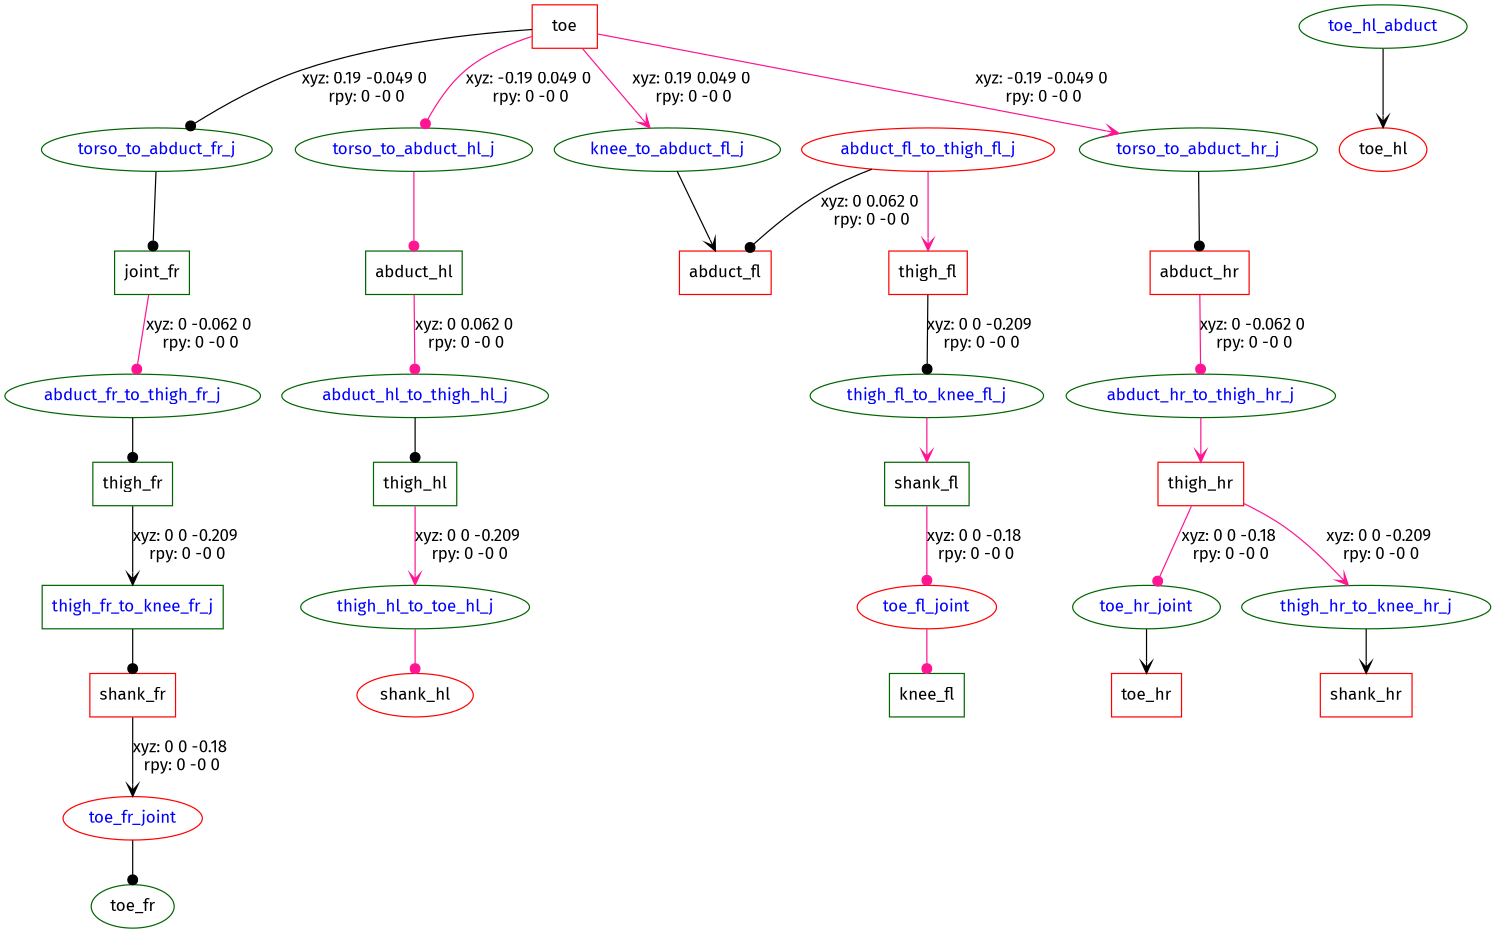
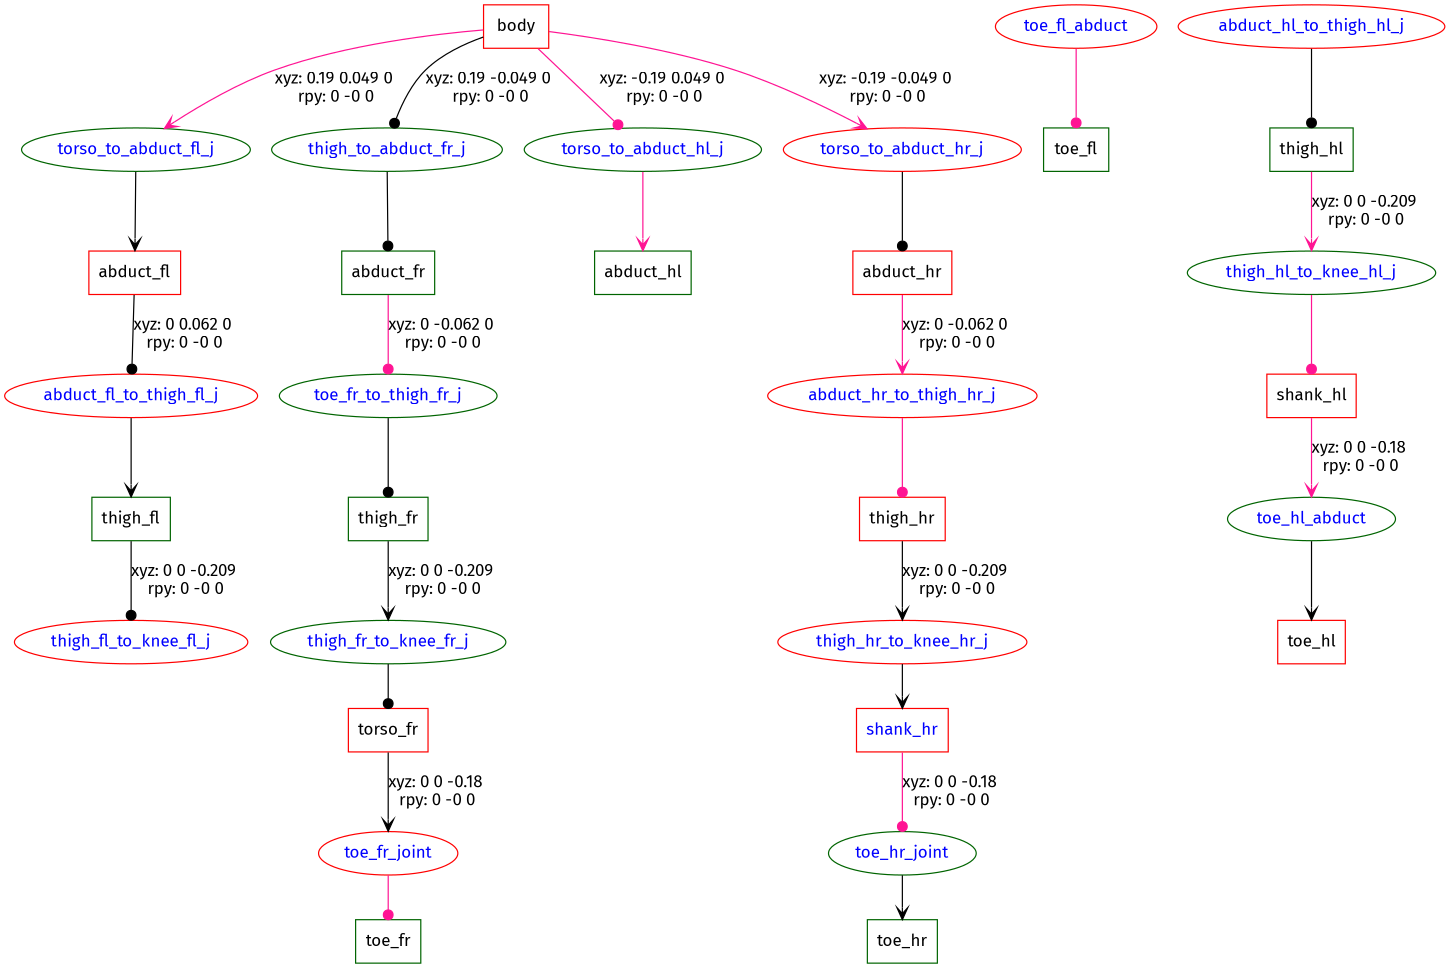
node "toe": label "toe" -> "body"
node "torso_to_abduct_fr_j": label "torso_to_abduct_fr_j" -> "thigh_to_abduct_fr_j"
node "knee_to_abduct_fl_j": label "knee_to_abduct_fl_j" -> "torso_to_abduct_fl_j"
node "torso_to_abduct_hr_j": color darkgreen -> red
node "toe_hl": shape ellipse -> box
edge "abduct_fl_to_thigh_fl_j" -> "abduct_fl": reversed
edge "abduct_fl_to_thigh_fl_j" -> "thigh_fl": color deeppink -> black
edge "torso_to_abduct_hl_j" -> "abduct_hl": arrowhead dot -> vee
node "joint_fr": label "joint_fr" -> "abduct_fr"
node "thigh_fl": color red -> darkgreen
edge "abduct_hl" -> "abduct_hl_to_thigh_hl_j": removed, label "xyz: 0 0.062 0 rpy: 0 -0 0"
edge "abduct_hr" -> "abduct_hr_to_thigh_hr_j": arrowhead dot -> vee
node "abduct_fr_to_thigh_fr_j": label "abduct_fr_to_thigh_fr_j" -> "toe_fr_to_thigh_fr_j"
node "abduct_hl_to_thigh_hl_j": color darkgreen -> red
node "thigh_fl_to_knee_fl_j": color darkgreen -> red
node "abduct_hr_to_thigh_hr_j": color darkgreen -> red
edge "abduct_hr_to_thigh_hr_j" -> "thigh_hr": arrowhead vee -> dot
edge "shank_hl" -> "toe_hl_abduct": added, label "xyz: 0 0 -0.18 rpy: 0 -0 0"
node "shank_fl": removed
edge "thigh_hr" -> "thigh_hr_to_knee_hr_j": color deeppink -> black
edge "thigh_hr" -> "toe_hr_joint": now "shank_hr" -> "toe_hr_joint"
node "thigh_fr_to_knee_fr_j": shape box -> ellipse
node "thigh_hl_to_toe_hl_j": label "thigh_hl_to_toe_hl_j" -> "thigh_hl_to_knee_hl_j"
node "toe_fl_joint": label "toe_fl_joint" -> "toe_fl_abduct"
node "thigh_hr_to_knee_hr_j": color darkgreen -> red
node "shank_fr": label "shank_fr" -> "torso_fr"
node "shank_hl": shape ellipse -> box
node "knee_fl": label "knee_fl" -> "toe_fl"
node "toe_hr": color red -> darkgreen
node "shank_hr": fontcolor black -> blue
edge "toe_fr_joint" -> "toe_fr": color black -> deeppink
node "toe_fr": shape ellipse -> box
